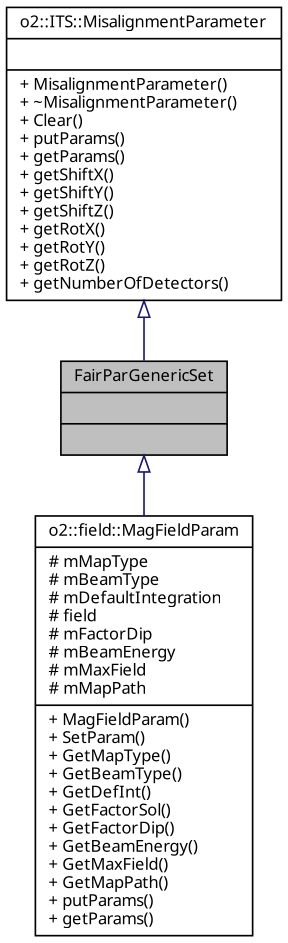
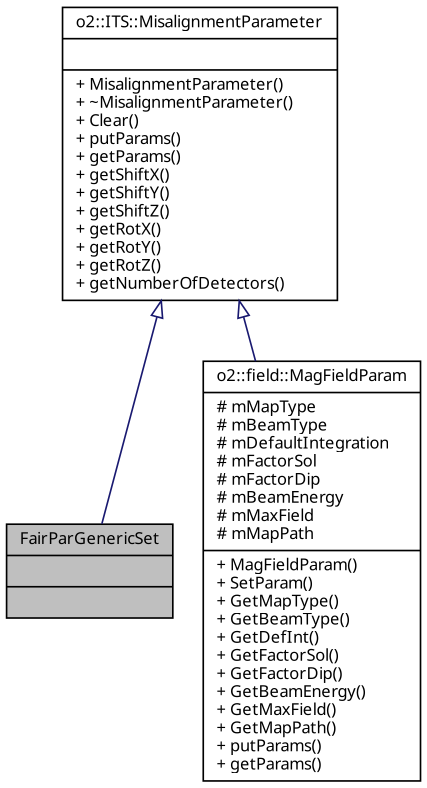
edge "o2::field::MagFieldParam" -> "FairParGenericSet": now "o2::field::MagFieldParam" -> "o2::ITS::MisalignmentParameter"
node "o2::field::MagFieldParam": text "# field" -> "# mFactorSol"
